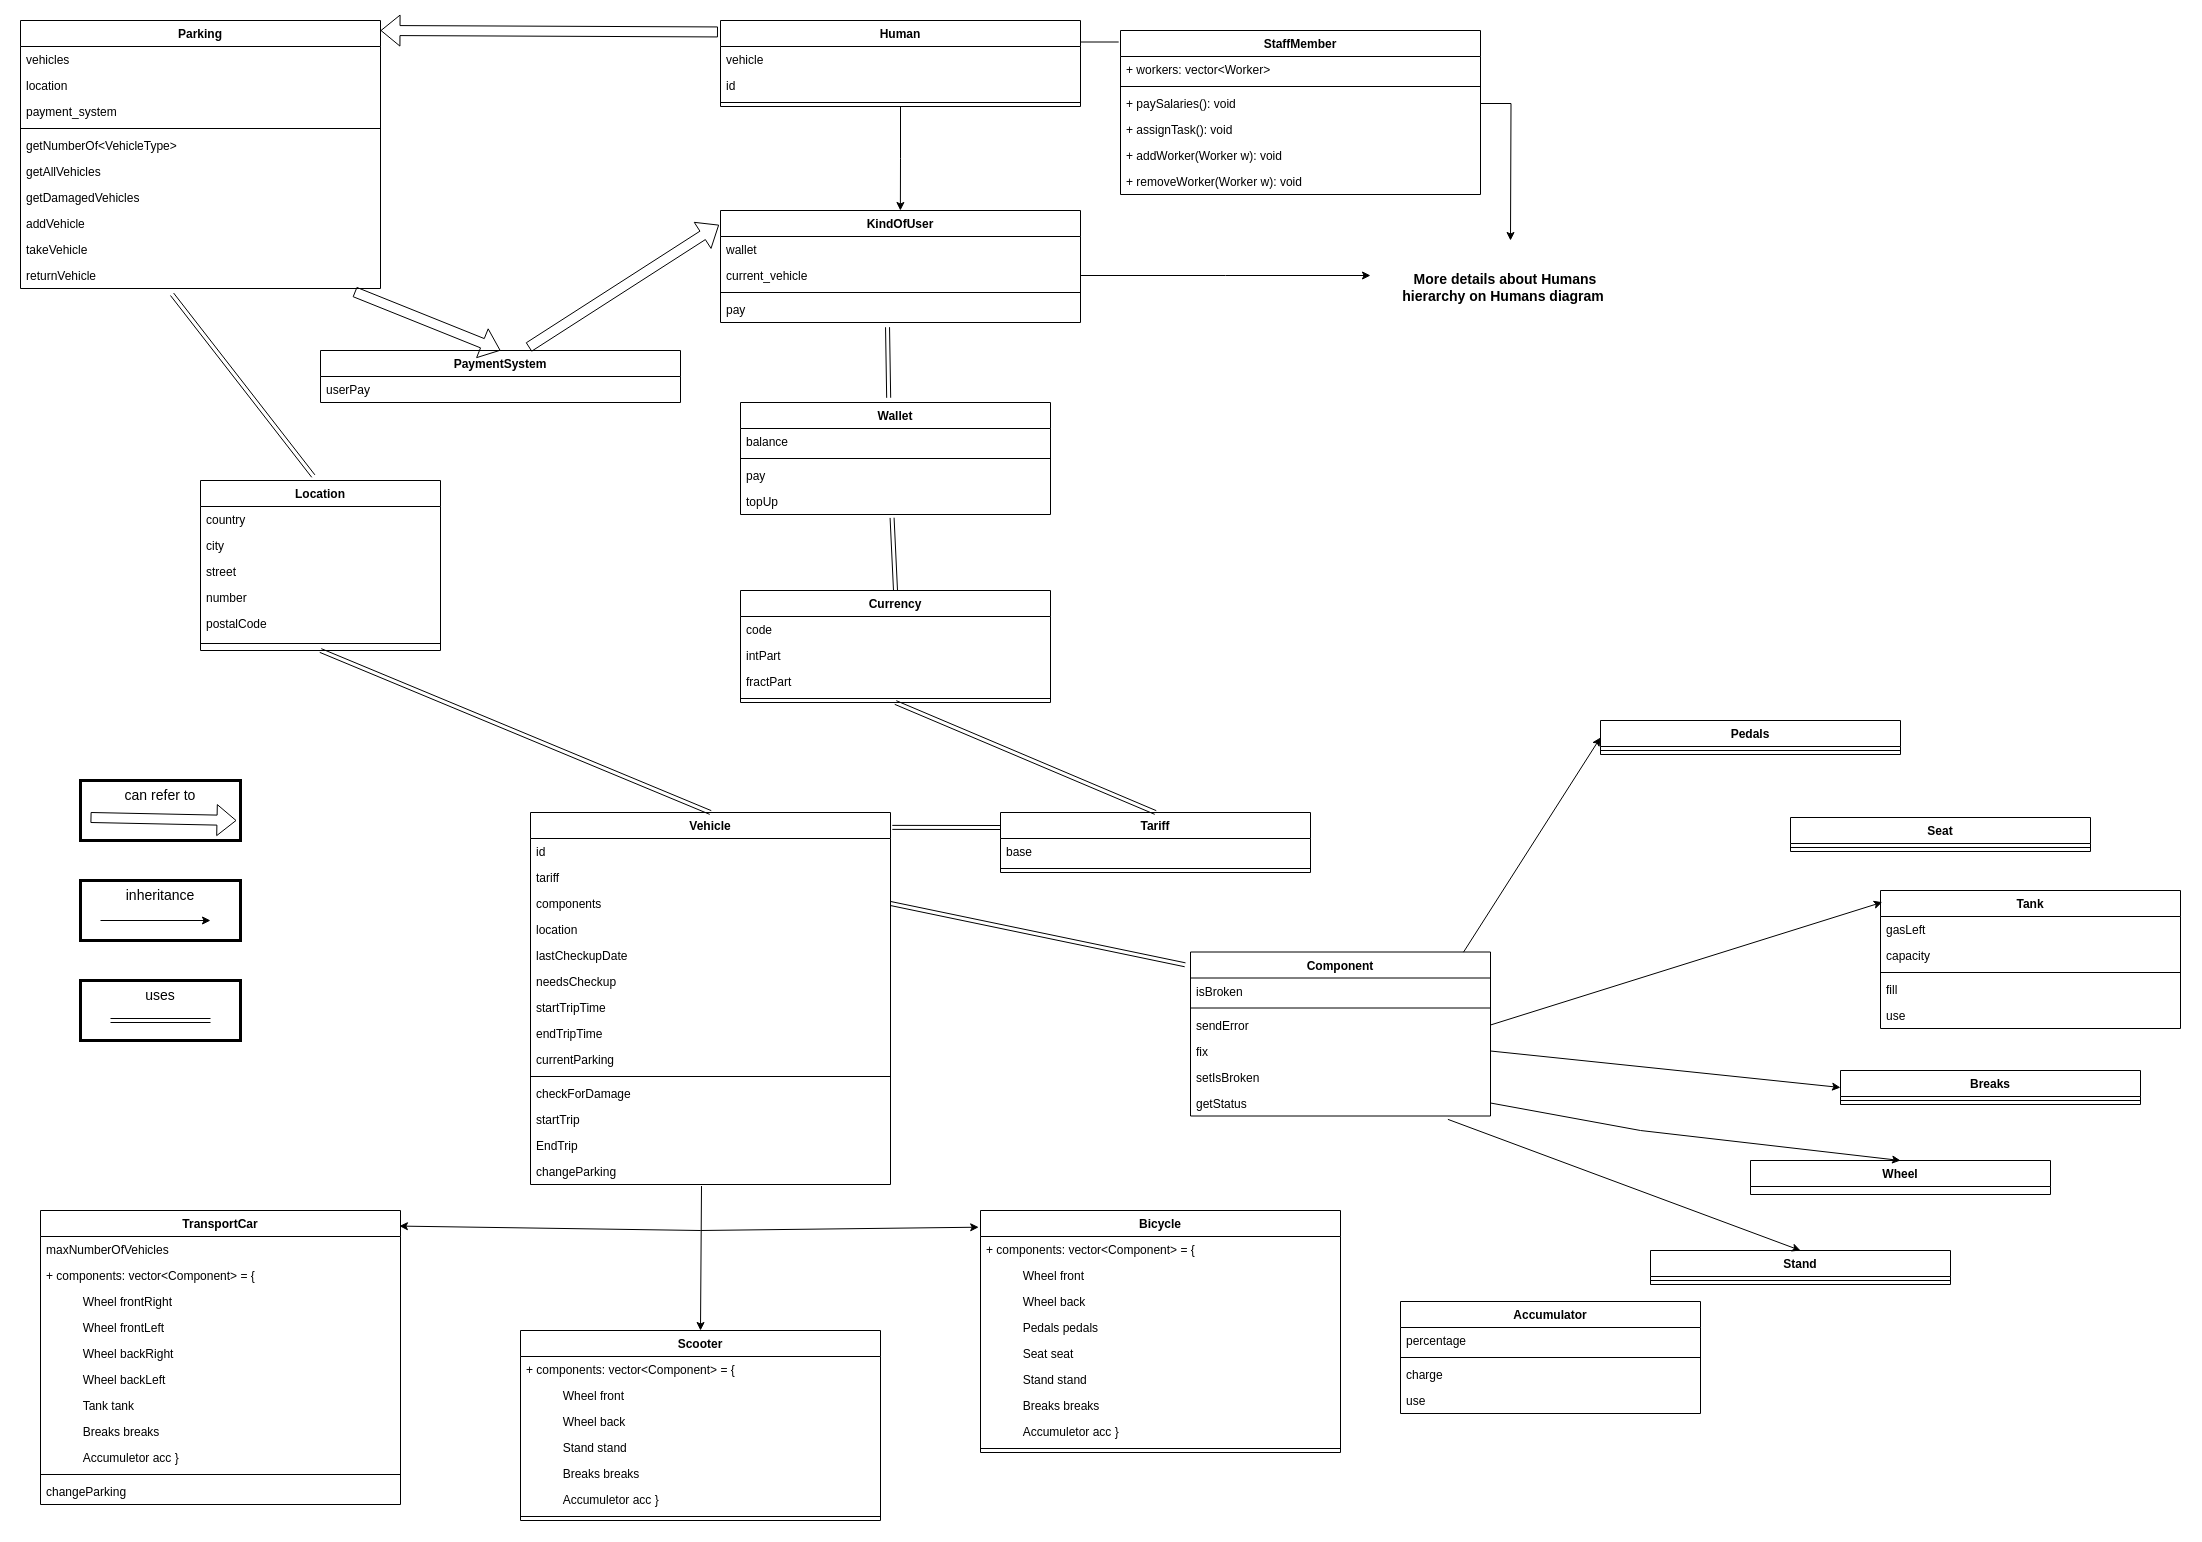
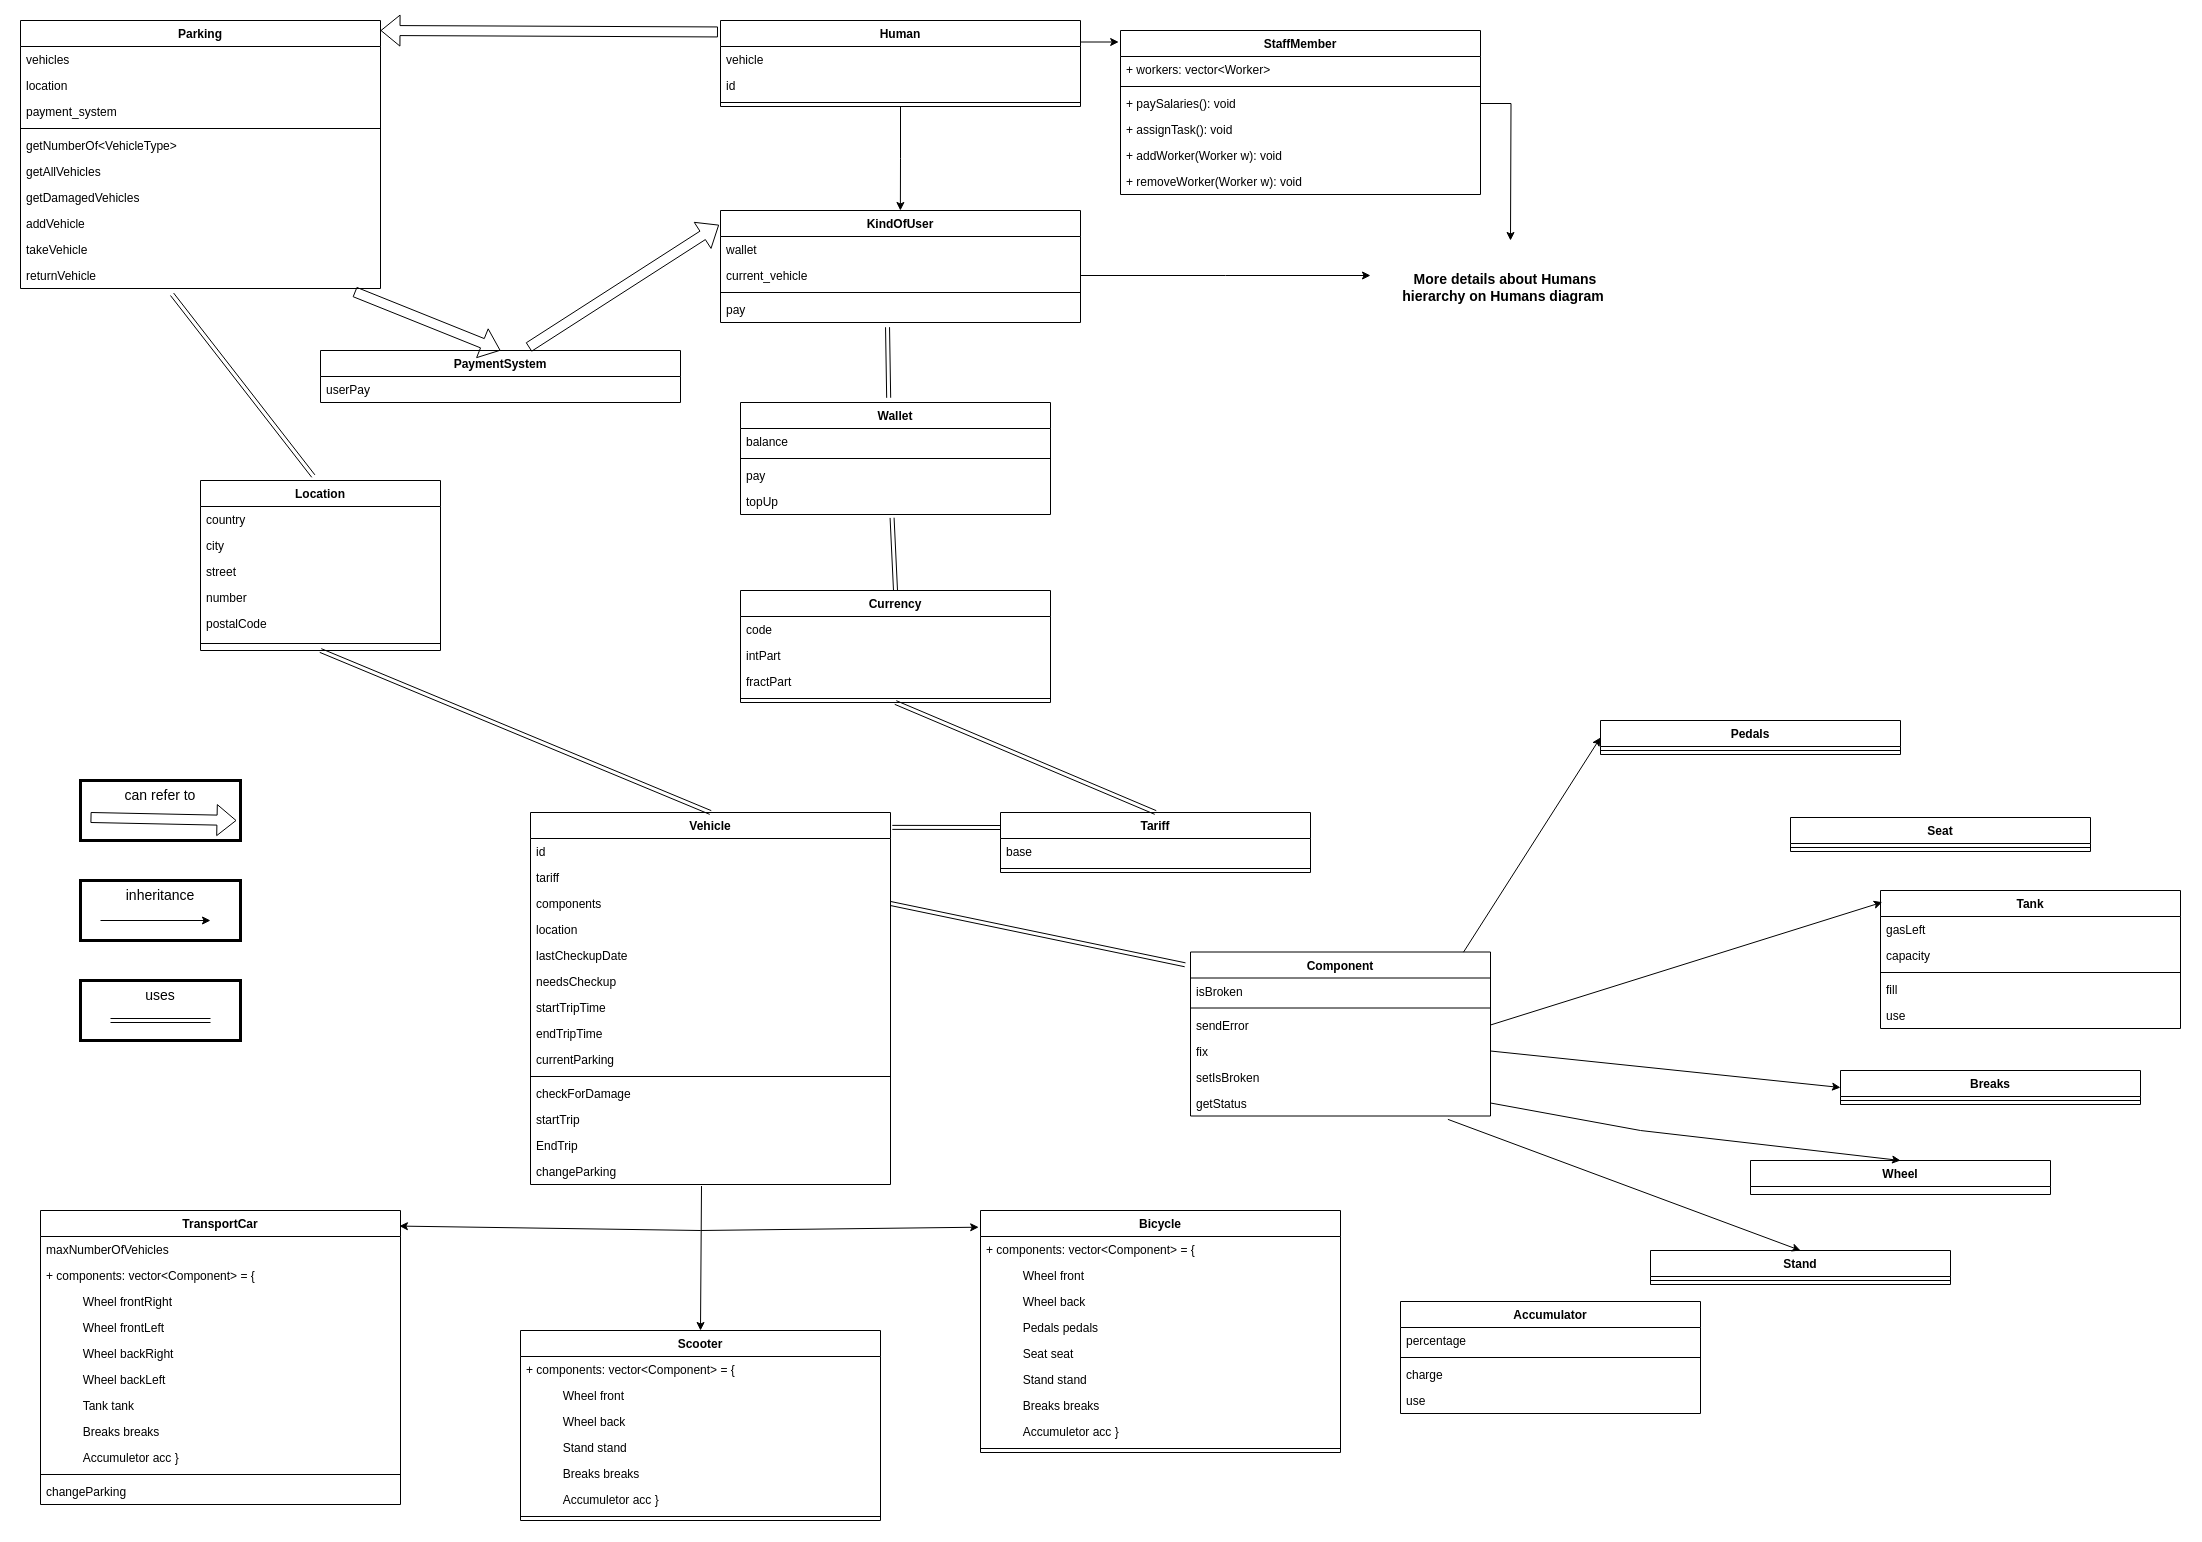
edge "Human" -- "StaffMember": arrowhead none -> classic
